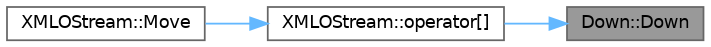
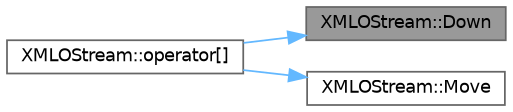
edge "XMLOStream::Move" -> "XMLOStream::operator[]": reversed
node "Down::Down": label "Down::Down" -> "XMLOStream::Down"
